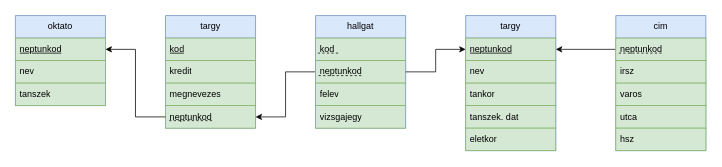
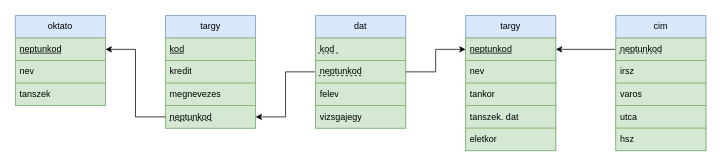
node "hallgat": label "hallgat" -> "dat"
